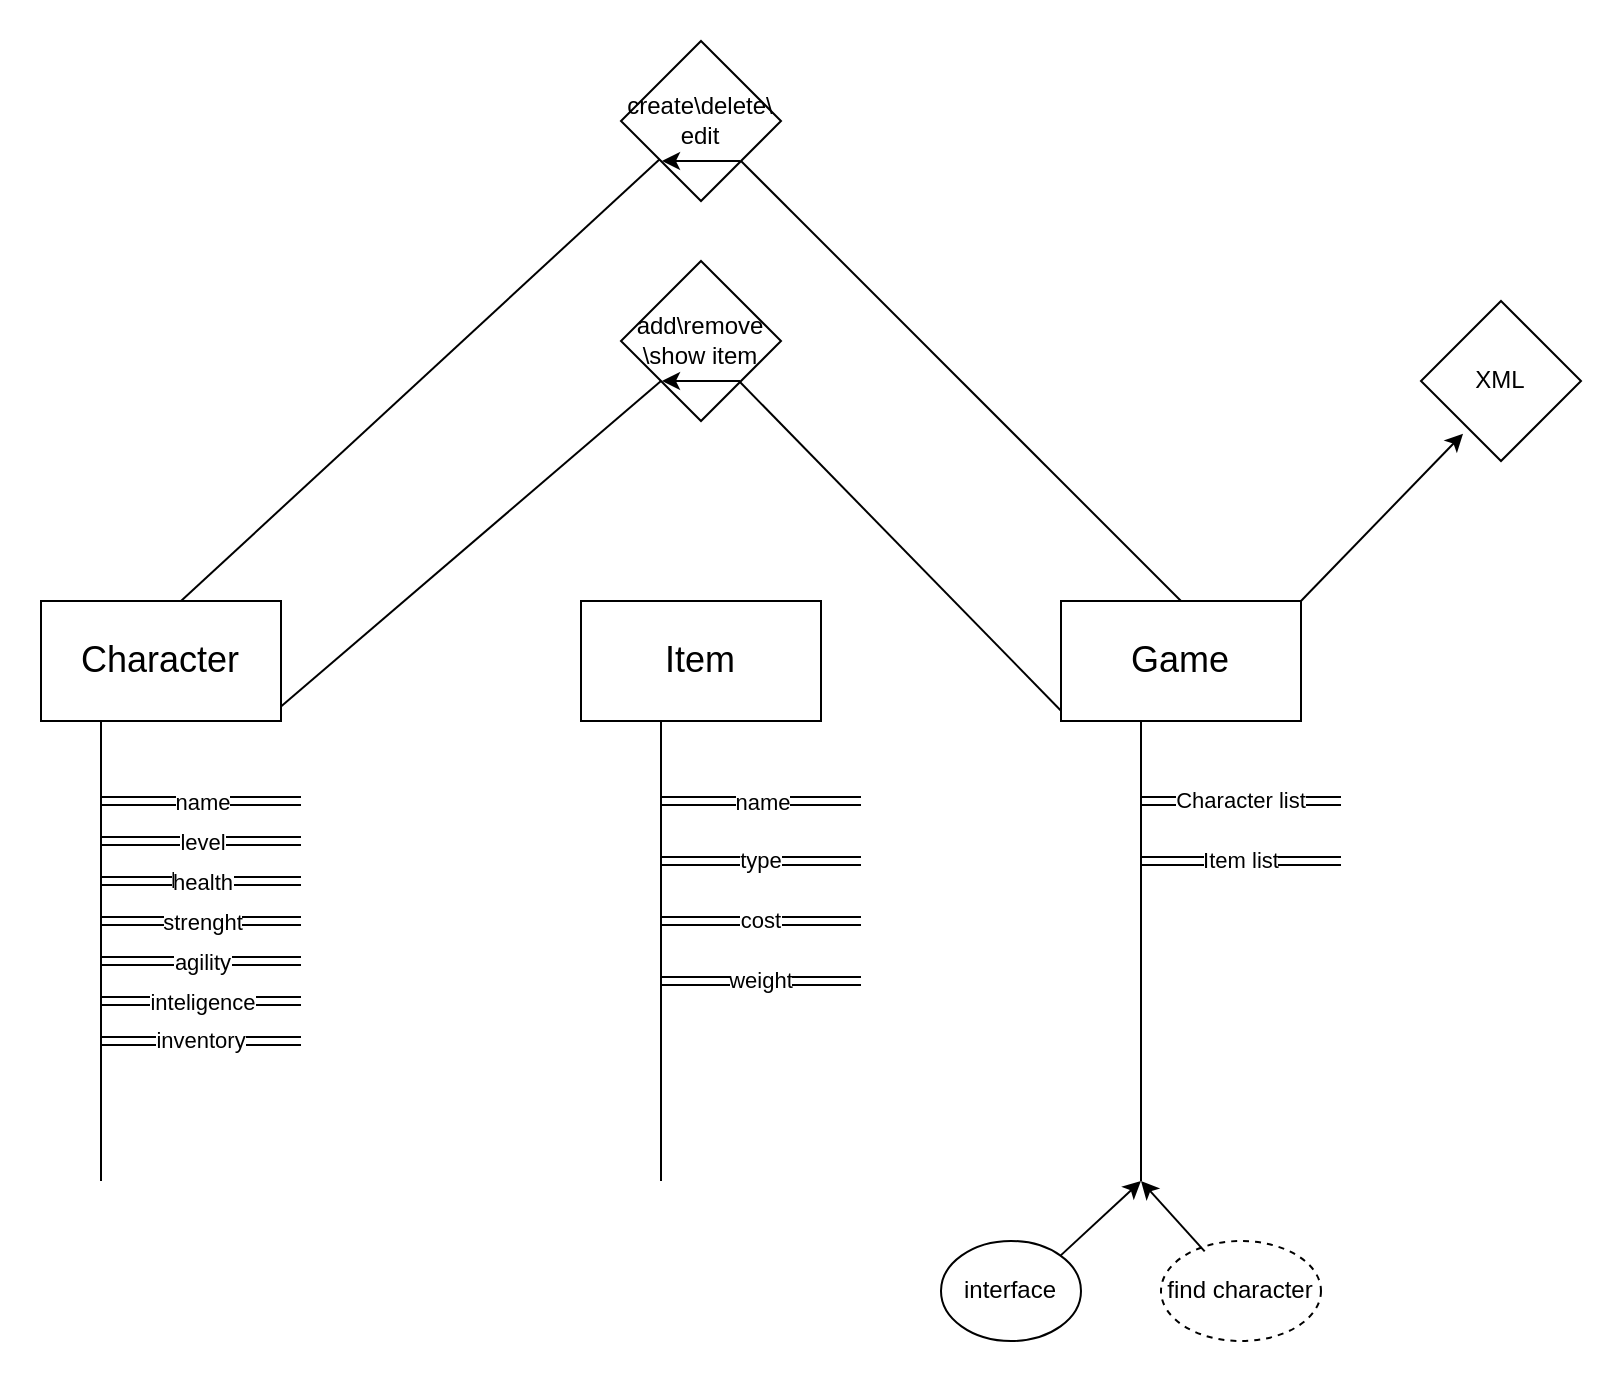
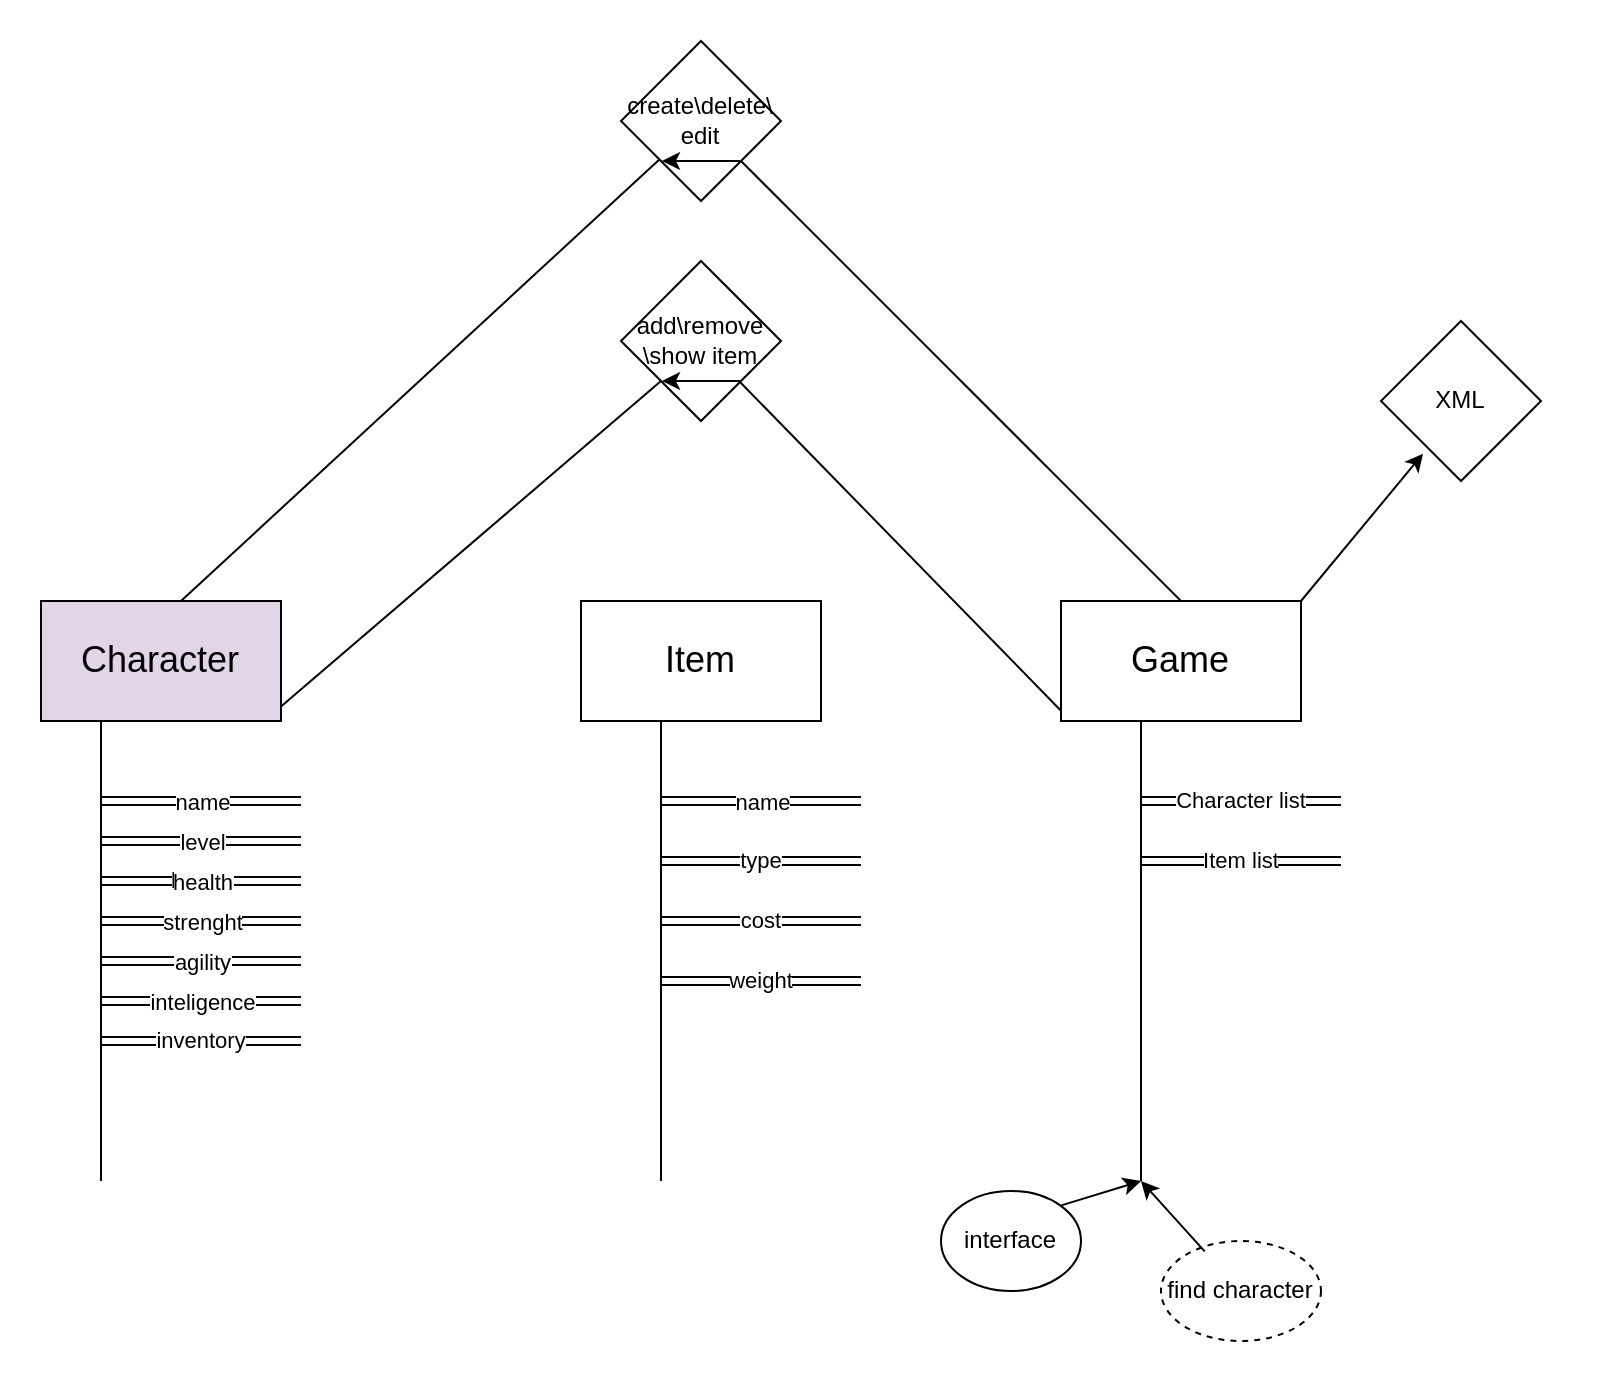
node "XML": moved (1501, 381) -> (1461, 401)
node "Character": fillcolor #ffffff -> #e1d5e7
node "interface": moved (1011, 1291) -> (1011, 1241)
